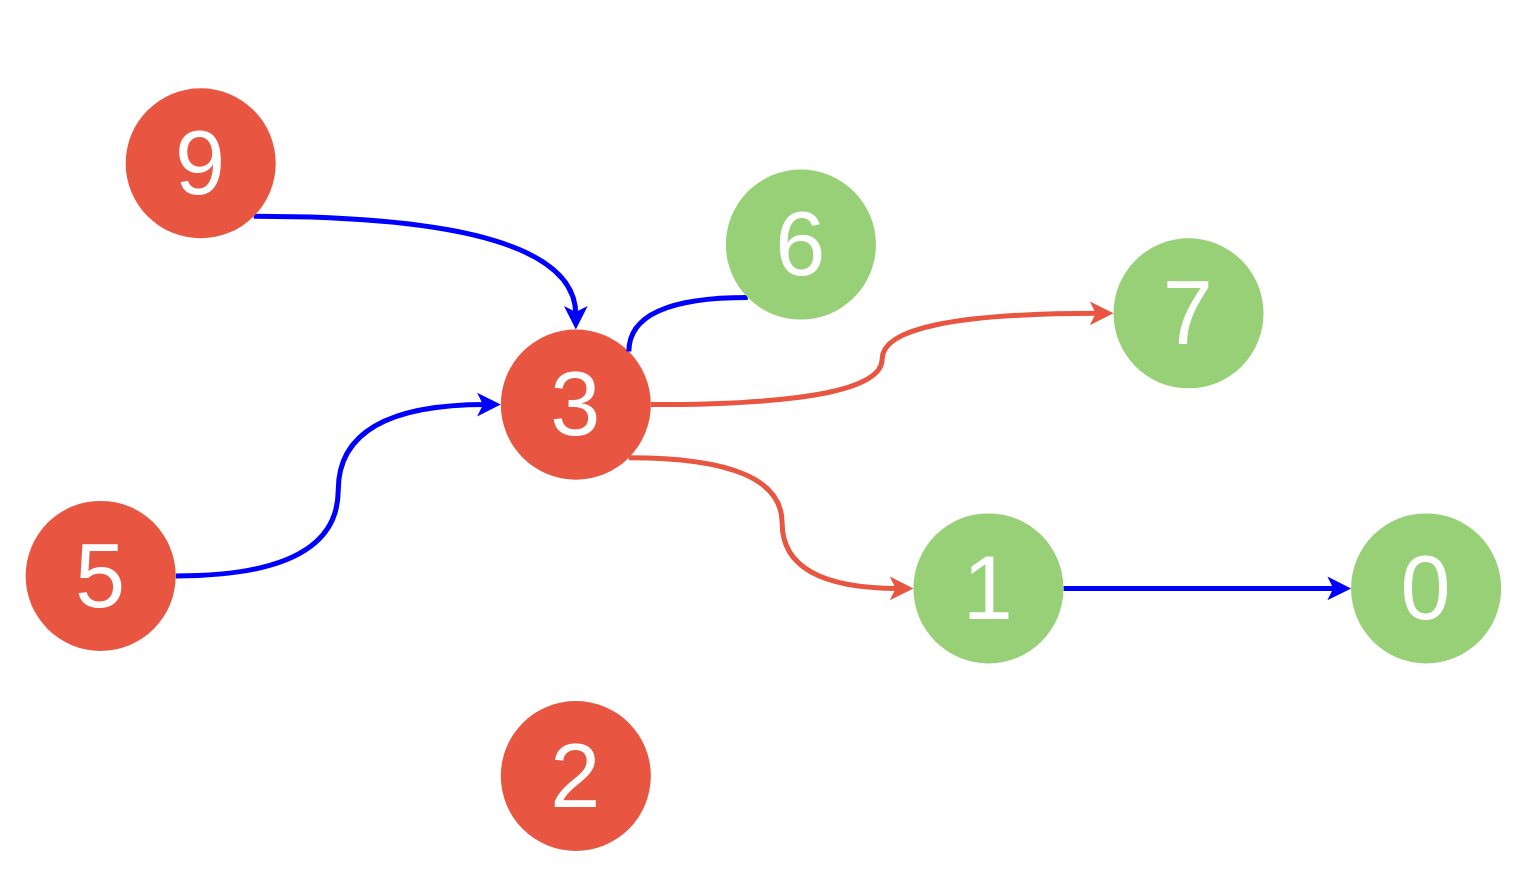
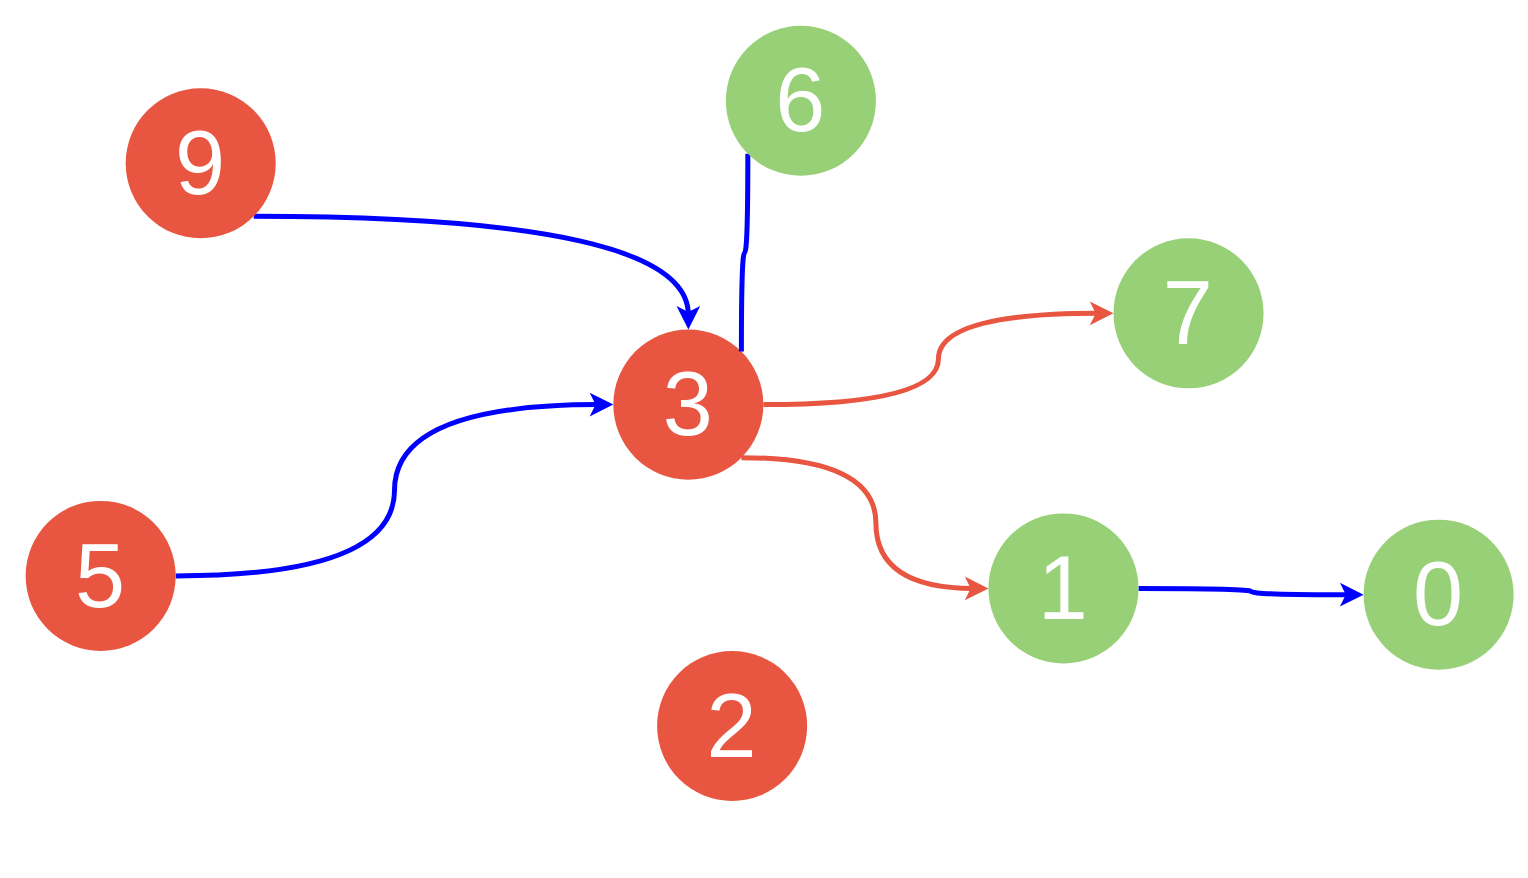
node "6": moved (801, 244) -> (801, 101)
node "3": moved (576, 404) -> (688, 404)
node "1": moved (988, 588) -> (1063, 588)
node "0": moved (1426, 588) -> (1438, 594)
node "2": moved (576, 776) -> (732, 726)
